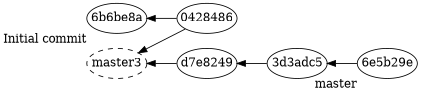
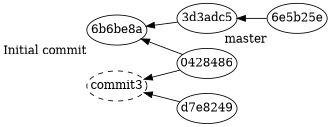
node "master3": label "master3" -> "commit3"
edge "3d3adc5" -> "d7e8249": now "3d3adc5" -> "6b6be8a Initial commit"
node "6e5b29e master": label "6e5b29e master" -> "6e5b25e master"
